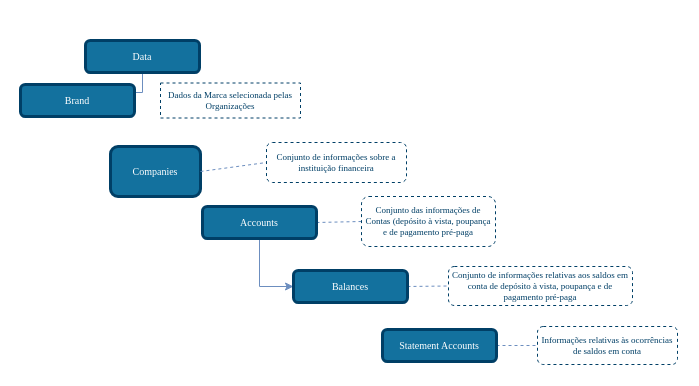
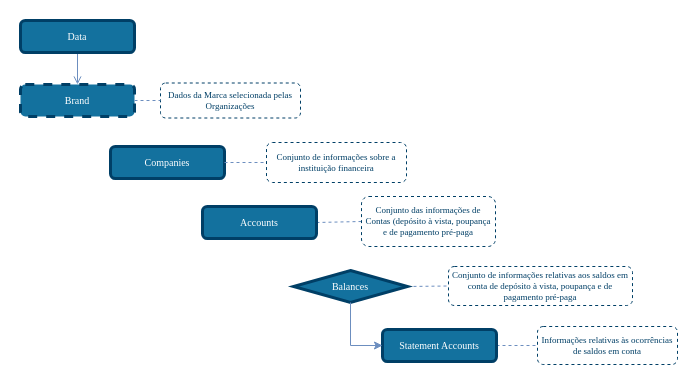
node "Data": moved (143, 57) -> (78, 37)
node "Brand": style solid -> dashed
edge "Brand" -- "Dados da Marca selecionada pelas Organizações": added
node "Dados da Marca selecionada pelas Organizações": shape rectangle -> rounded rectangle
node "Companies": size 90x50 -> 114x32
edge "Accounts" -> "Balances": removed
node "Balances": shape rounded rectangle -> diamond
edge "Balances" -> "Statement Accounts": added
